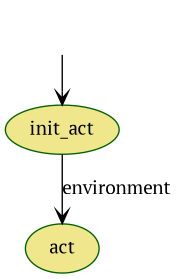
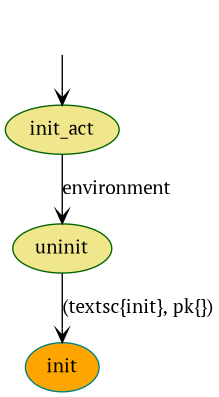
node "act": label "act" -> "uninit"
node "init": added
